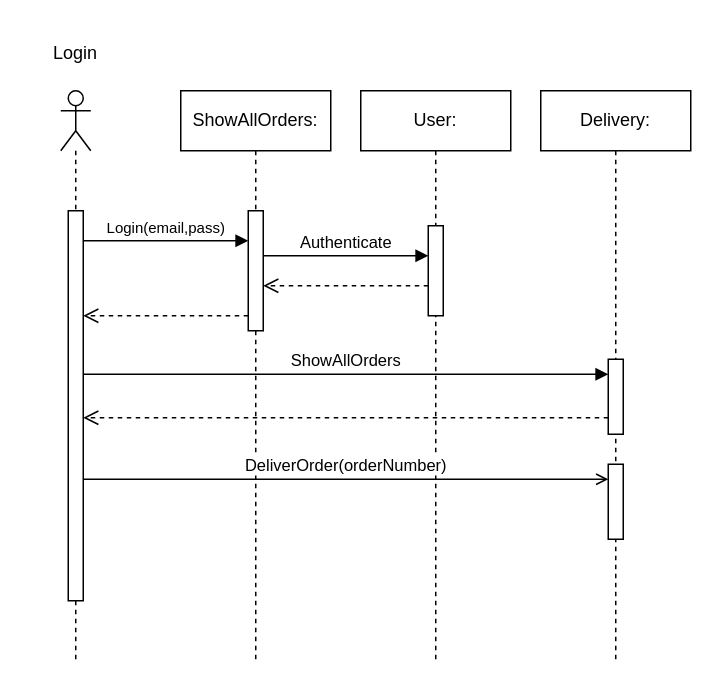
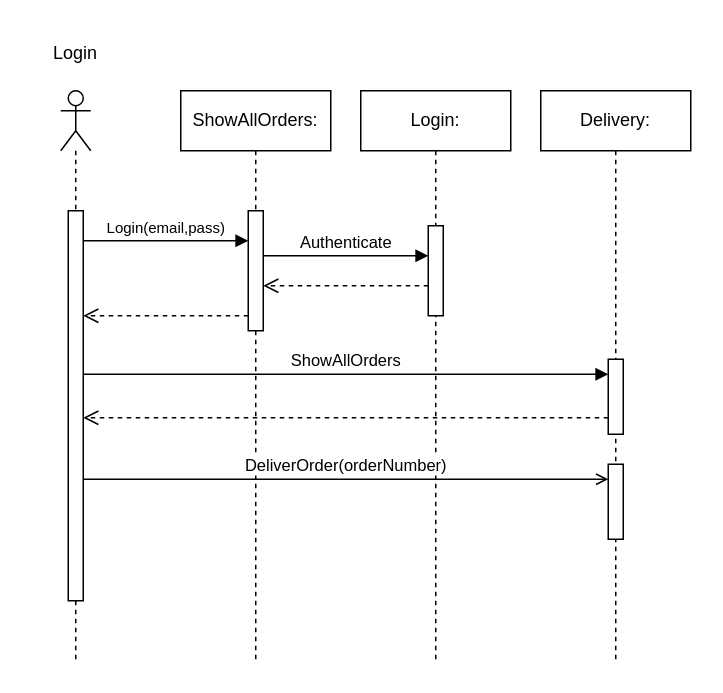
node "User:": label "User:" -> "Login:"
